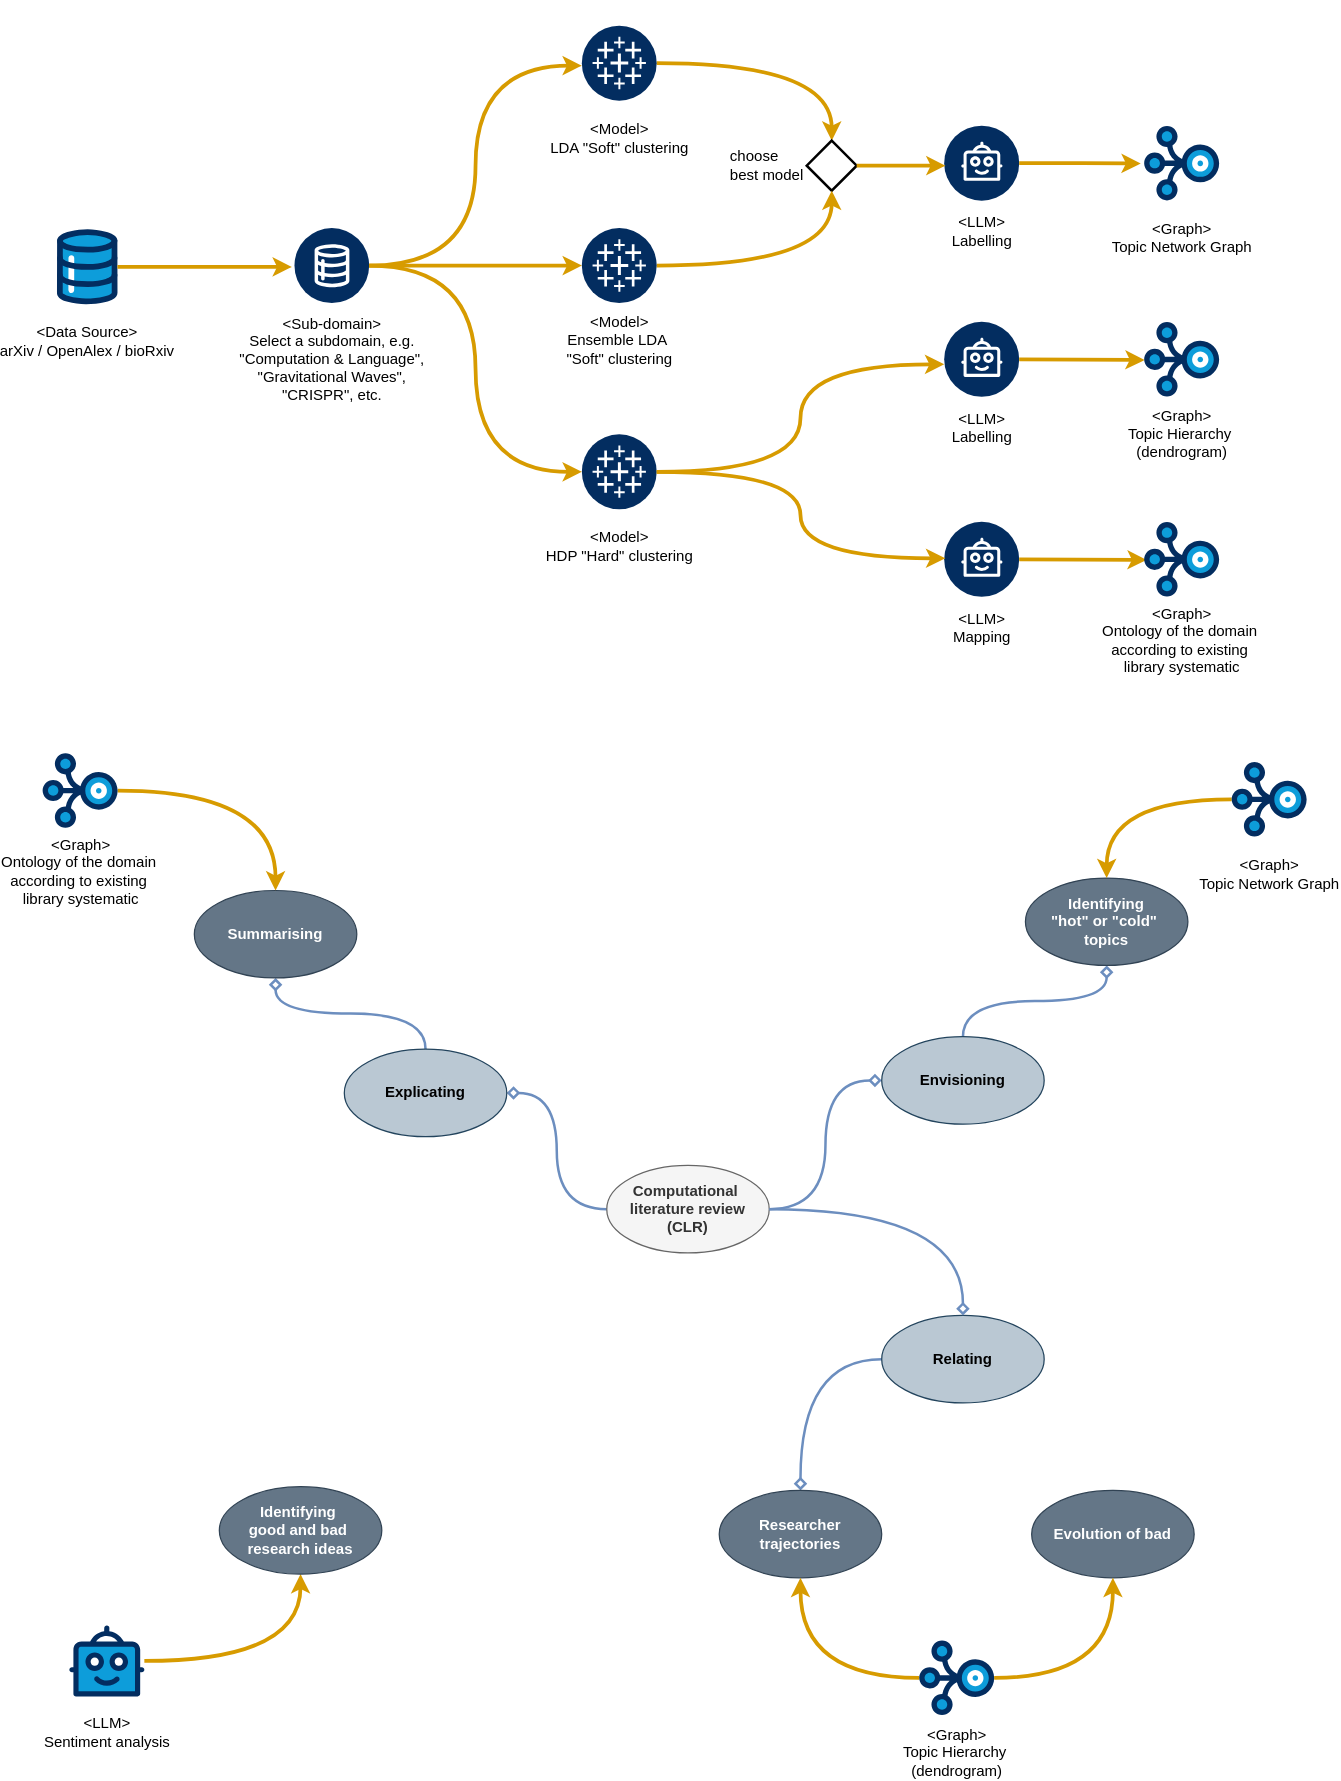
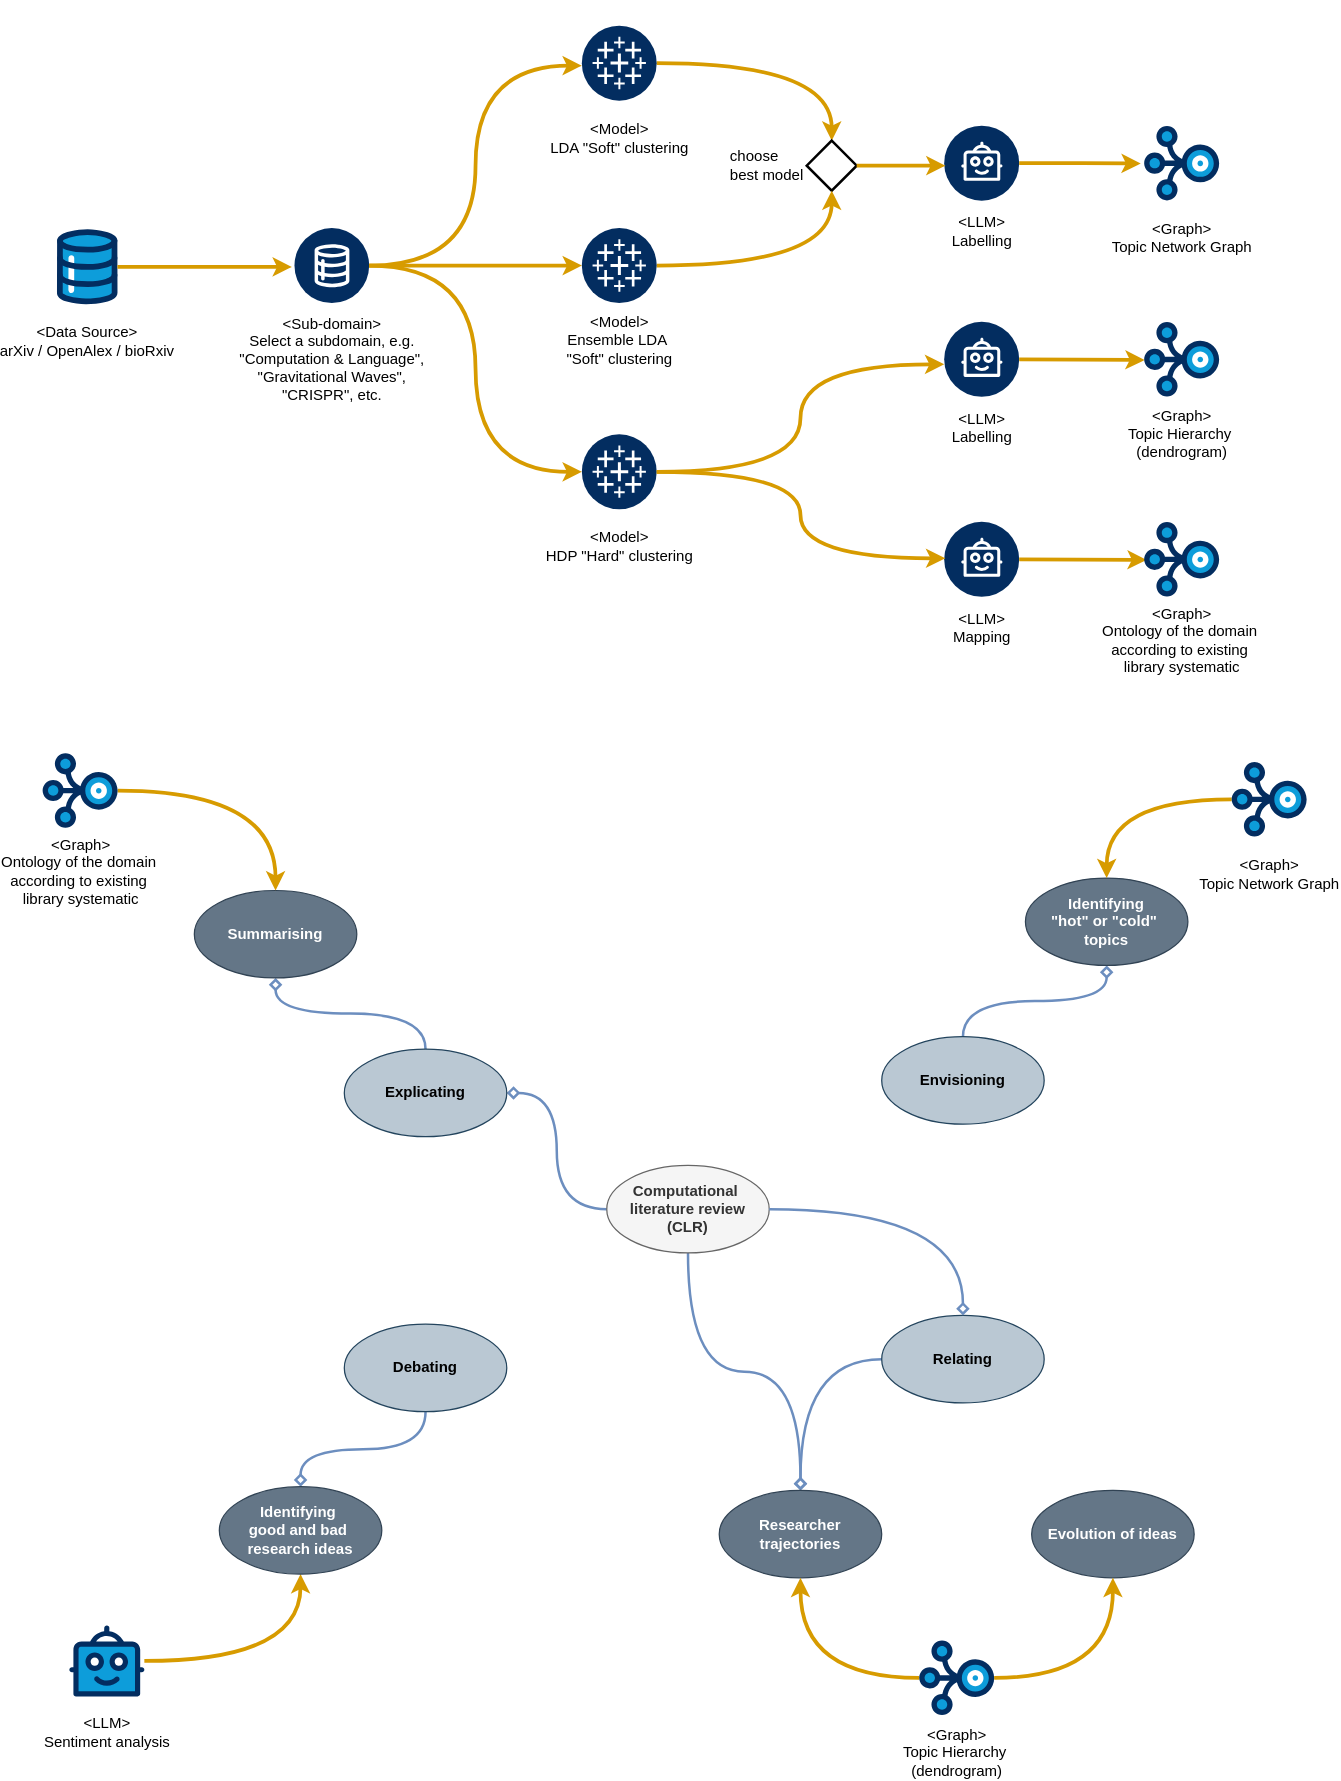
edge "Computational literature review (CLR)" -> "Envisioning": now "Computational literature review (CLR)" -> "Researcher trajectories"
node "Debating": added
edge "Debating" -> "Identifying good and bad research ideas": added
node "Evolution of bad": label "Evolution of bad" -> "Evolution of ideas"
